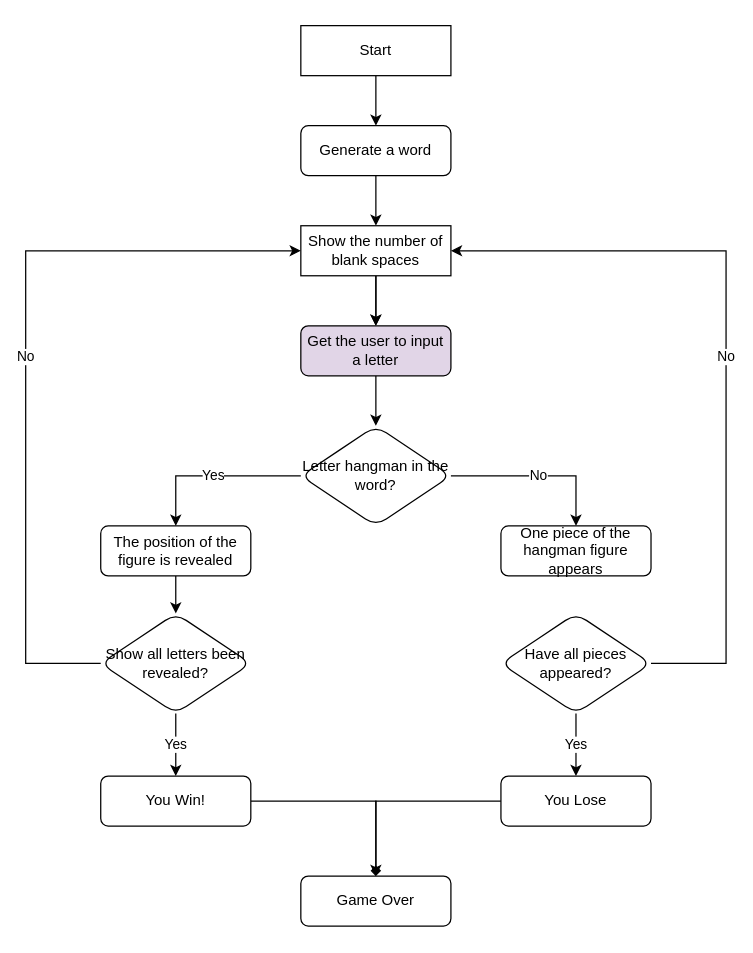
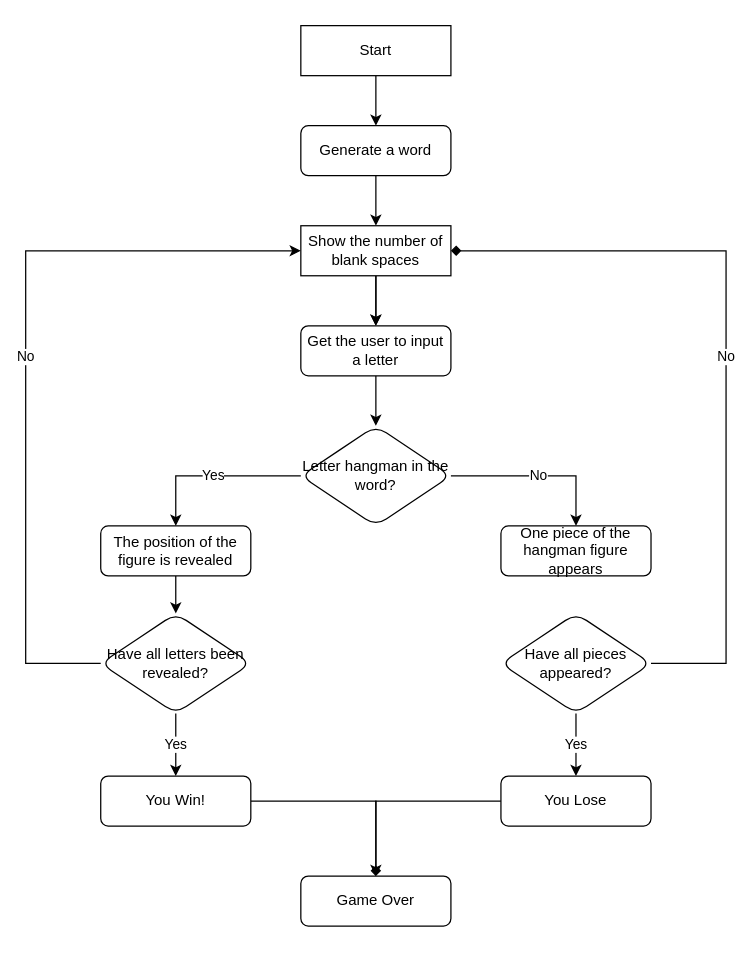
edge "Have all pieces appeared?" -> "Show the number of blank spaces": arrowhead classic -> diamond
node "Get the user to input a letter": fillcolor #e1d5e7 -> #ffffff
node "Show all letters been revealed?": label "Show all letters been revealed?" -> "Have all letters been revealed?"
